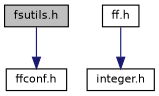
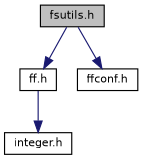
edge "fsutils.h" -> "ff.h": added
